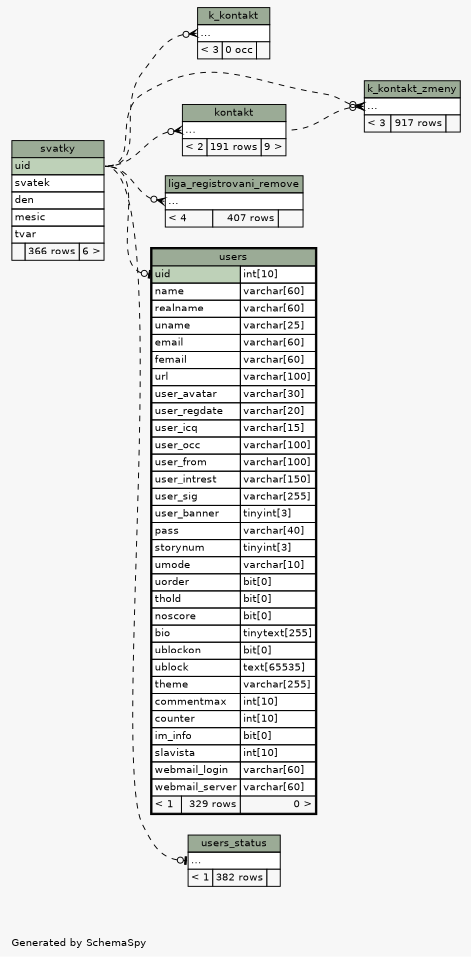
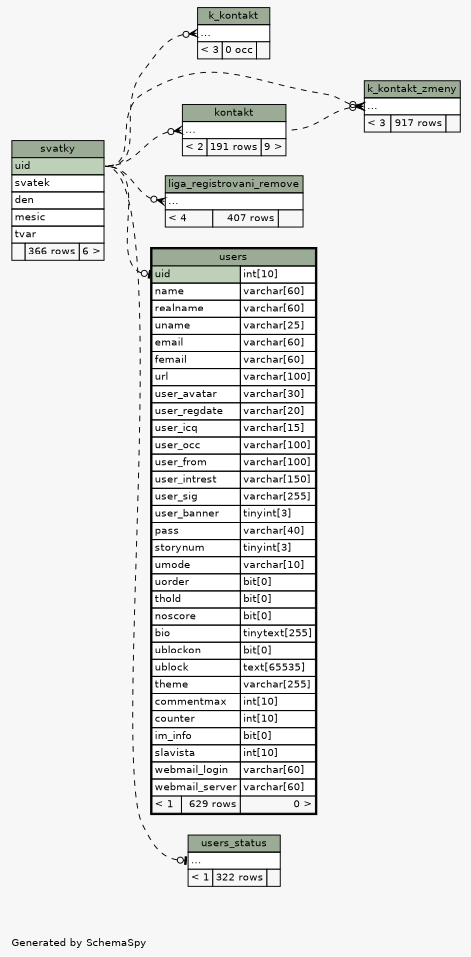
node "users": text "329 rows" -> "629 rows"
node "users_status": text "382 rows" -> "322 rows"
